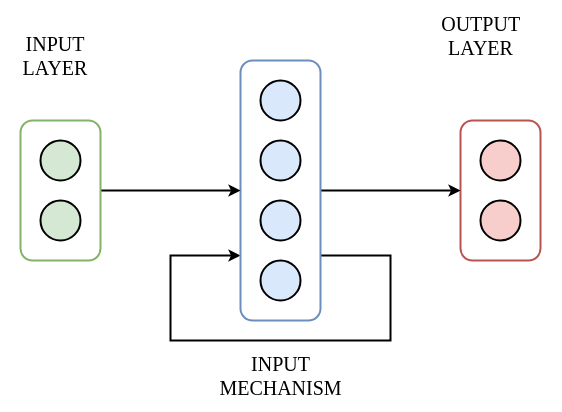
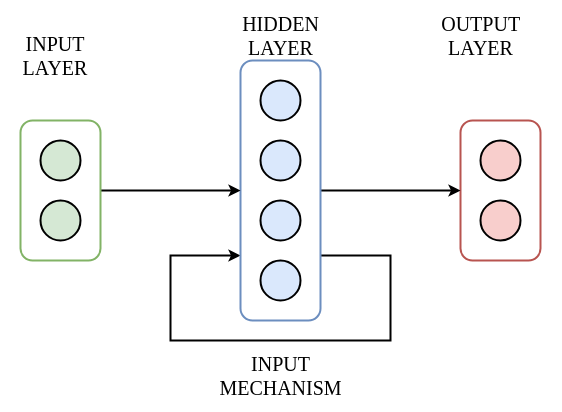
node "HIDDEN LAYER": added
